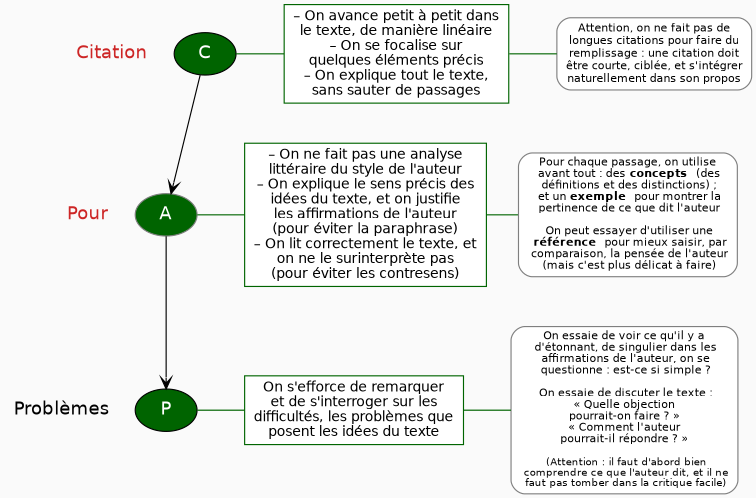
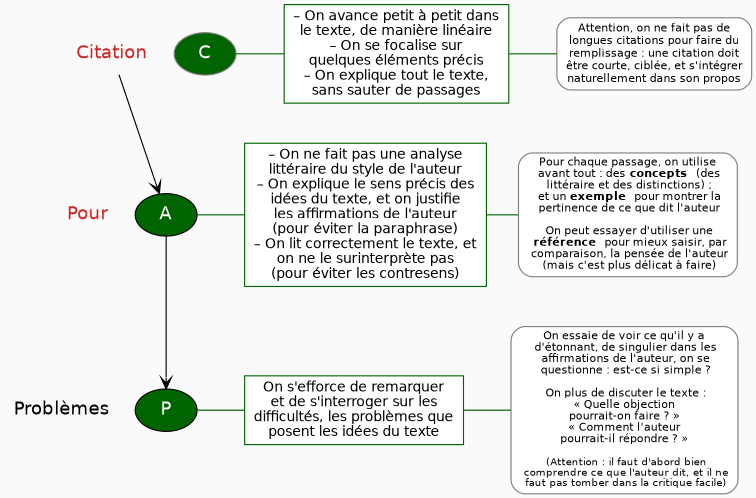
node "C": color black -> grey50
edge "C" -> "A": now "Citation" -> "A"
node "Pour chaque passage, on utilise": text "définitions et des distinctions) ;" -> "littéraire et des distinctions) ;"
node "A": color grey50 -> black
node "On essaie de voir ce qu'il y a": text "On essaie de discuter le texte :" -> "On plus de discuter le texte :"
